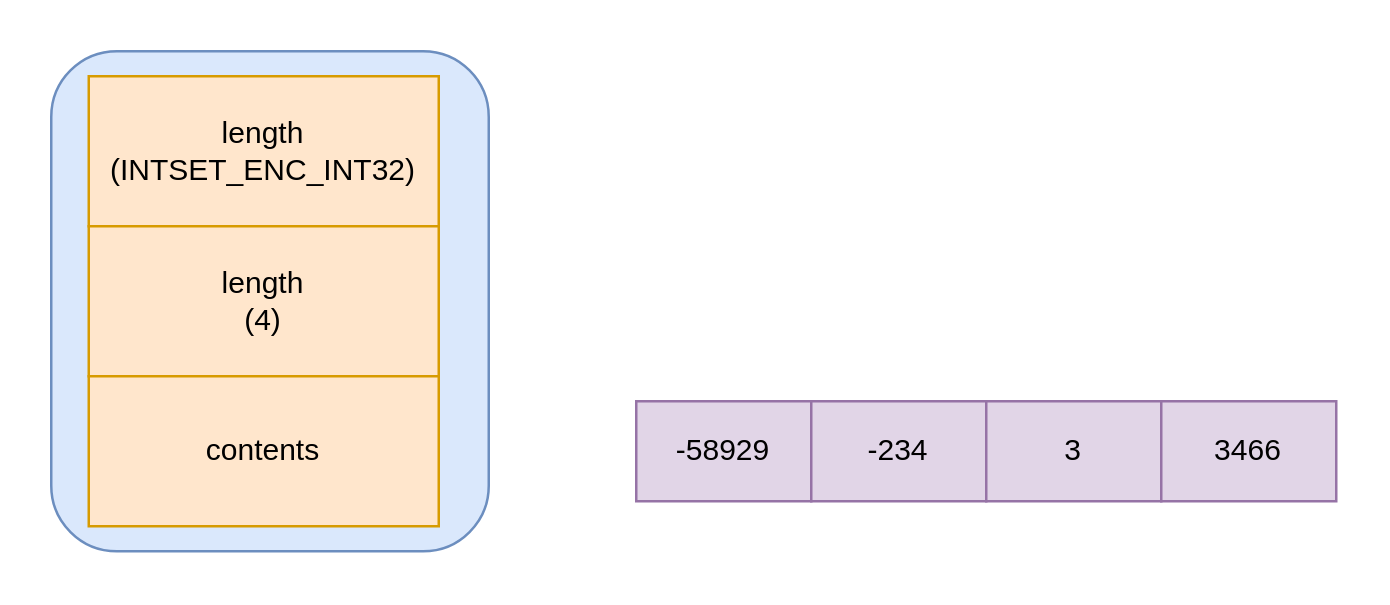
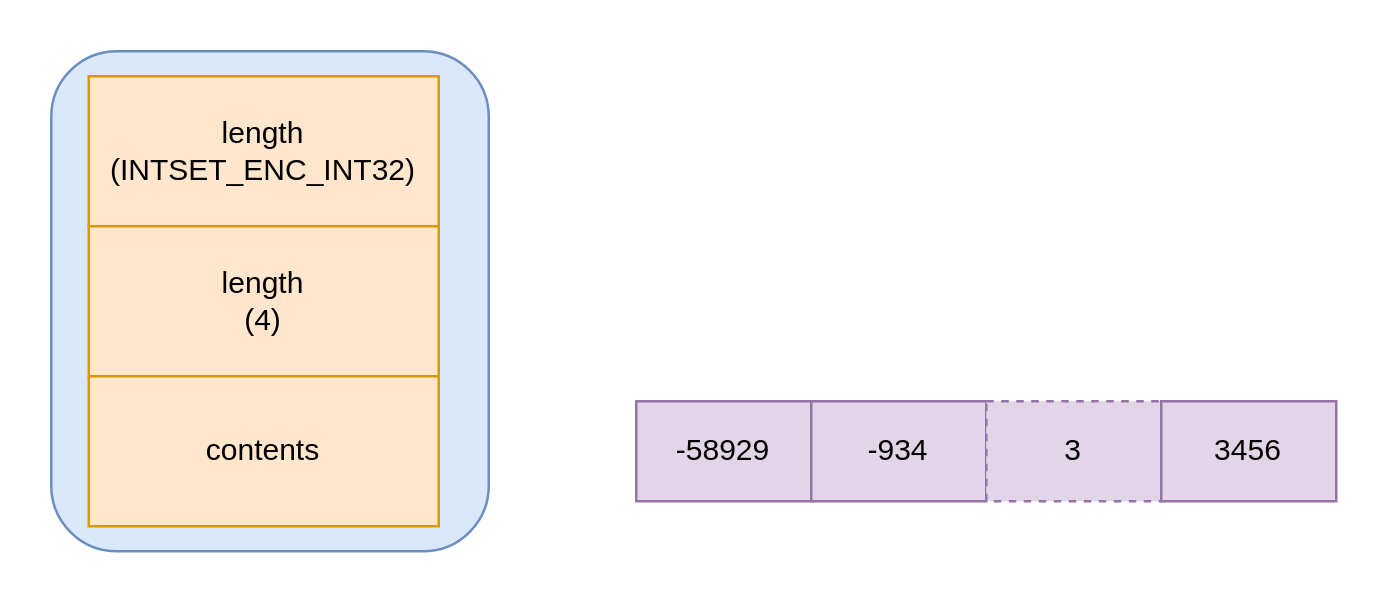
node "-234": label "-234" -> "-934"
node "3": style solid -> dashed
node "3466": label "3466" -> "3456"
